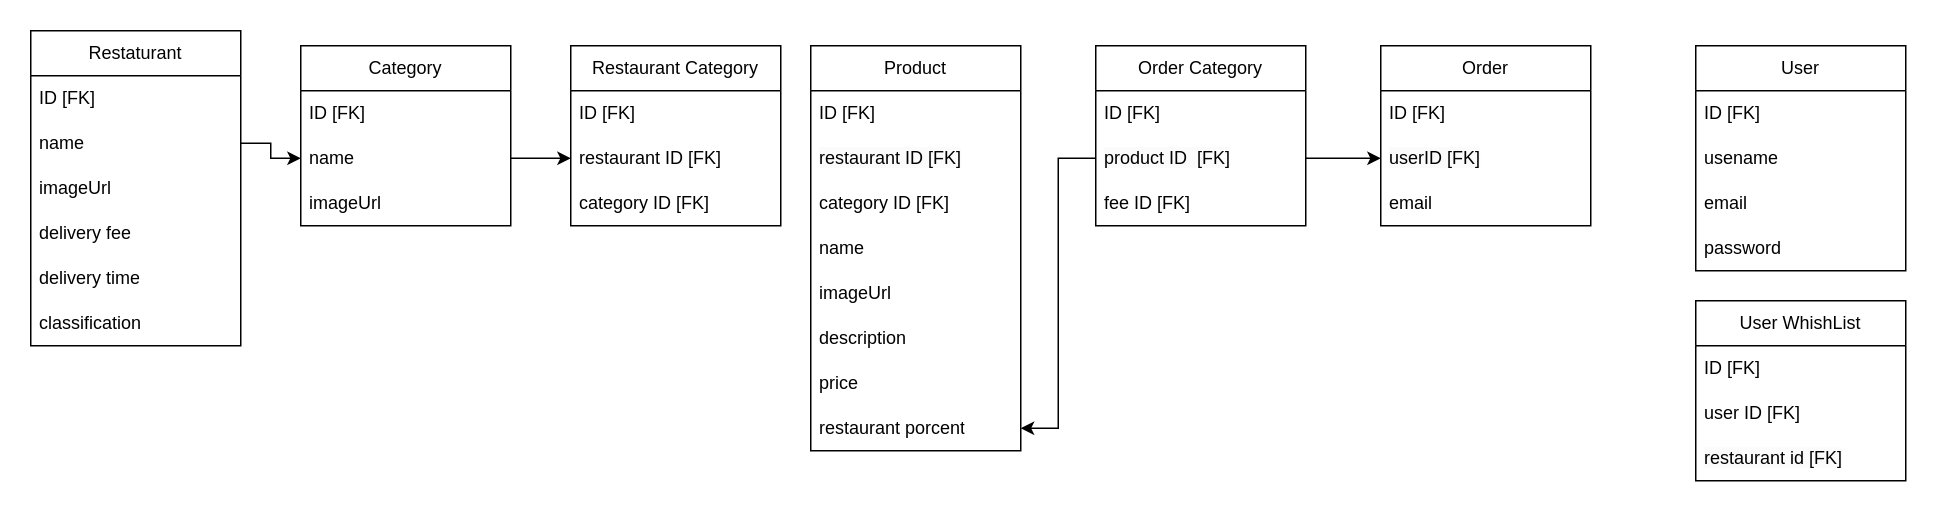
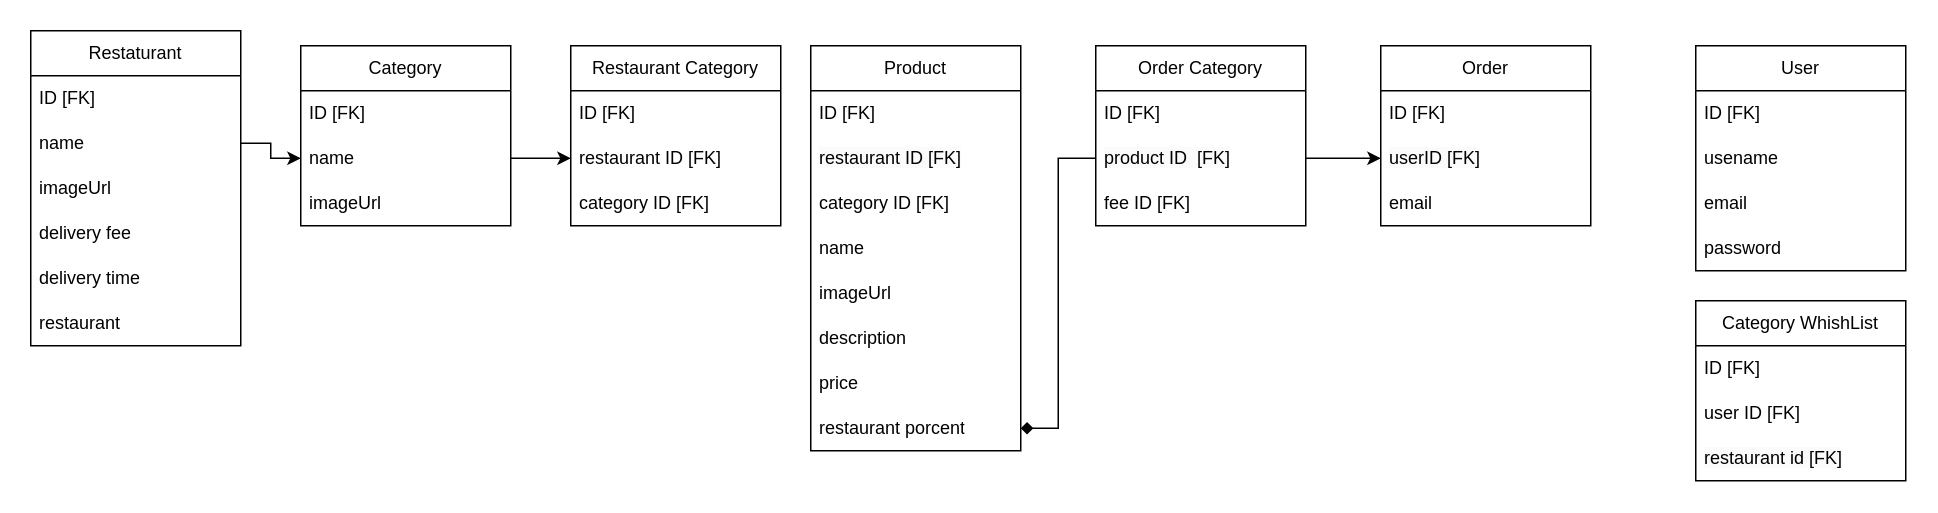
node "classification": label "classification" -> "restaurant"
node "User WhishList": label "User WhishList" -> "Category WhishList"
edge "product ID [FK]" -> "restaurant porcent": arrowhead classic -> diamond
